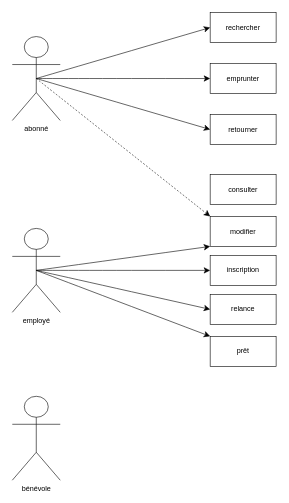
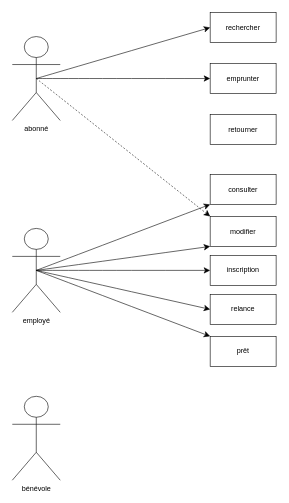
edge "abonné" -> "retourner": removed
edge "employé" -> "consulter": added
